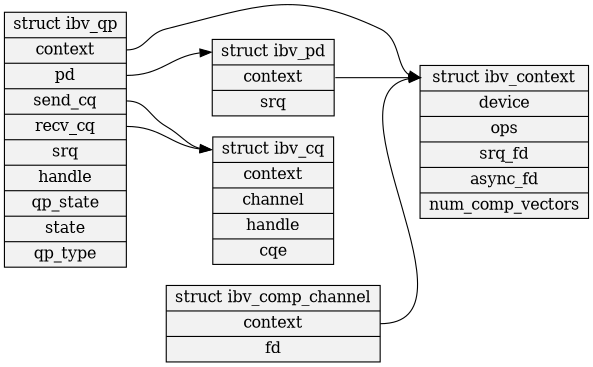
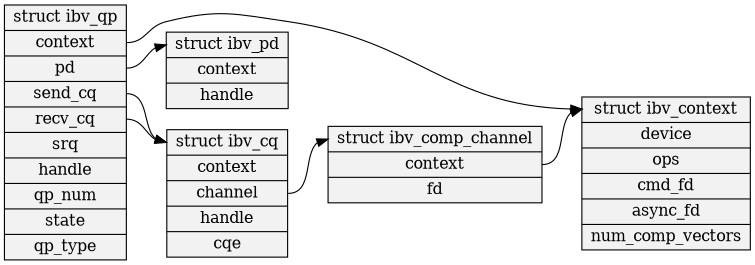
edge "struct ibv_pd" -> "struct ibv_context": removed
node "struct ibv_pd": text "srq" -> "handle"
node "struct ibv_context": text "srq_fd" -> "cmd_fd"
edge "struct ibv_cq" -> "struct ibv_comp_channel": added
node "struct ibv_qp": text "qp_state" -> "qp_num"
